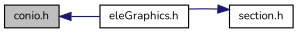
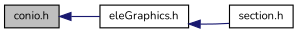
edge "eleGraphics.h" -> "section.h": reversed
